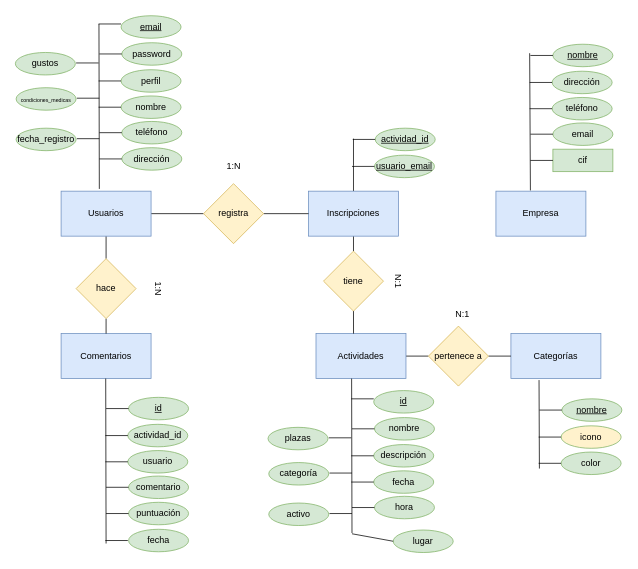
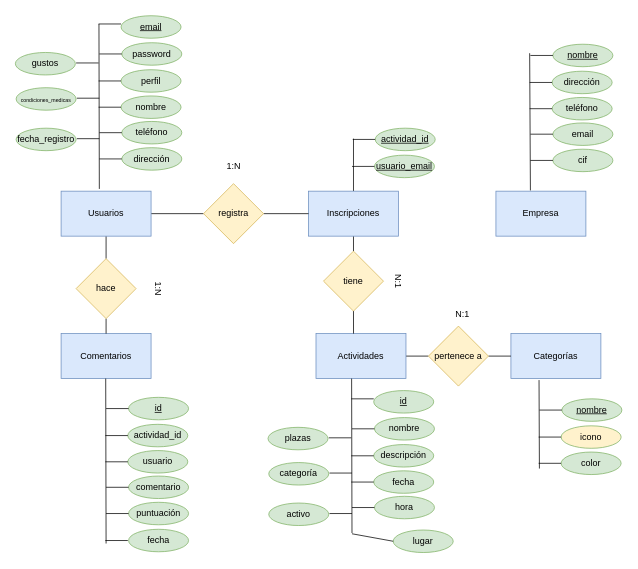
node "cif": shape rectangle -> ellipse
